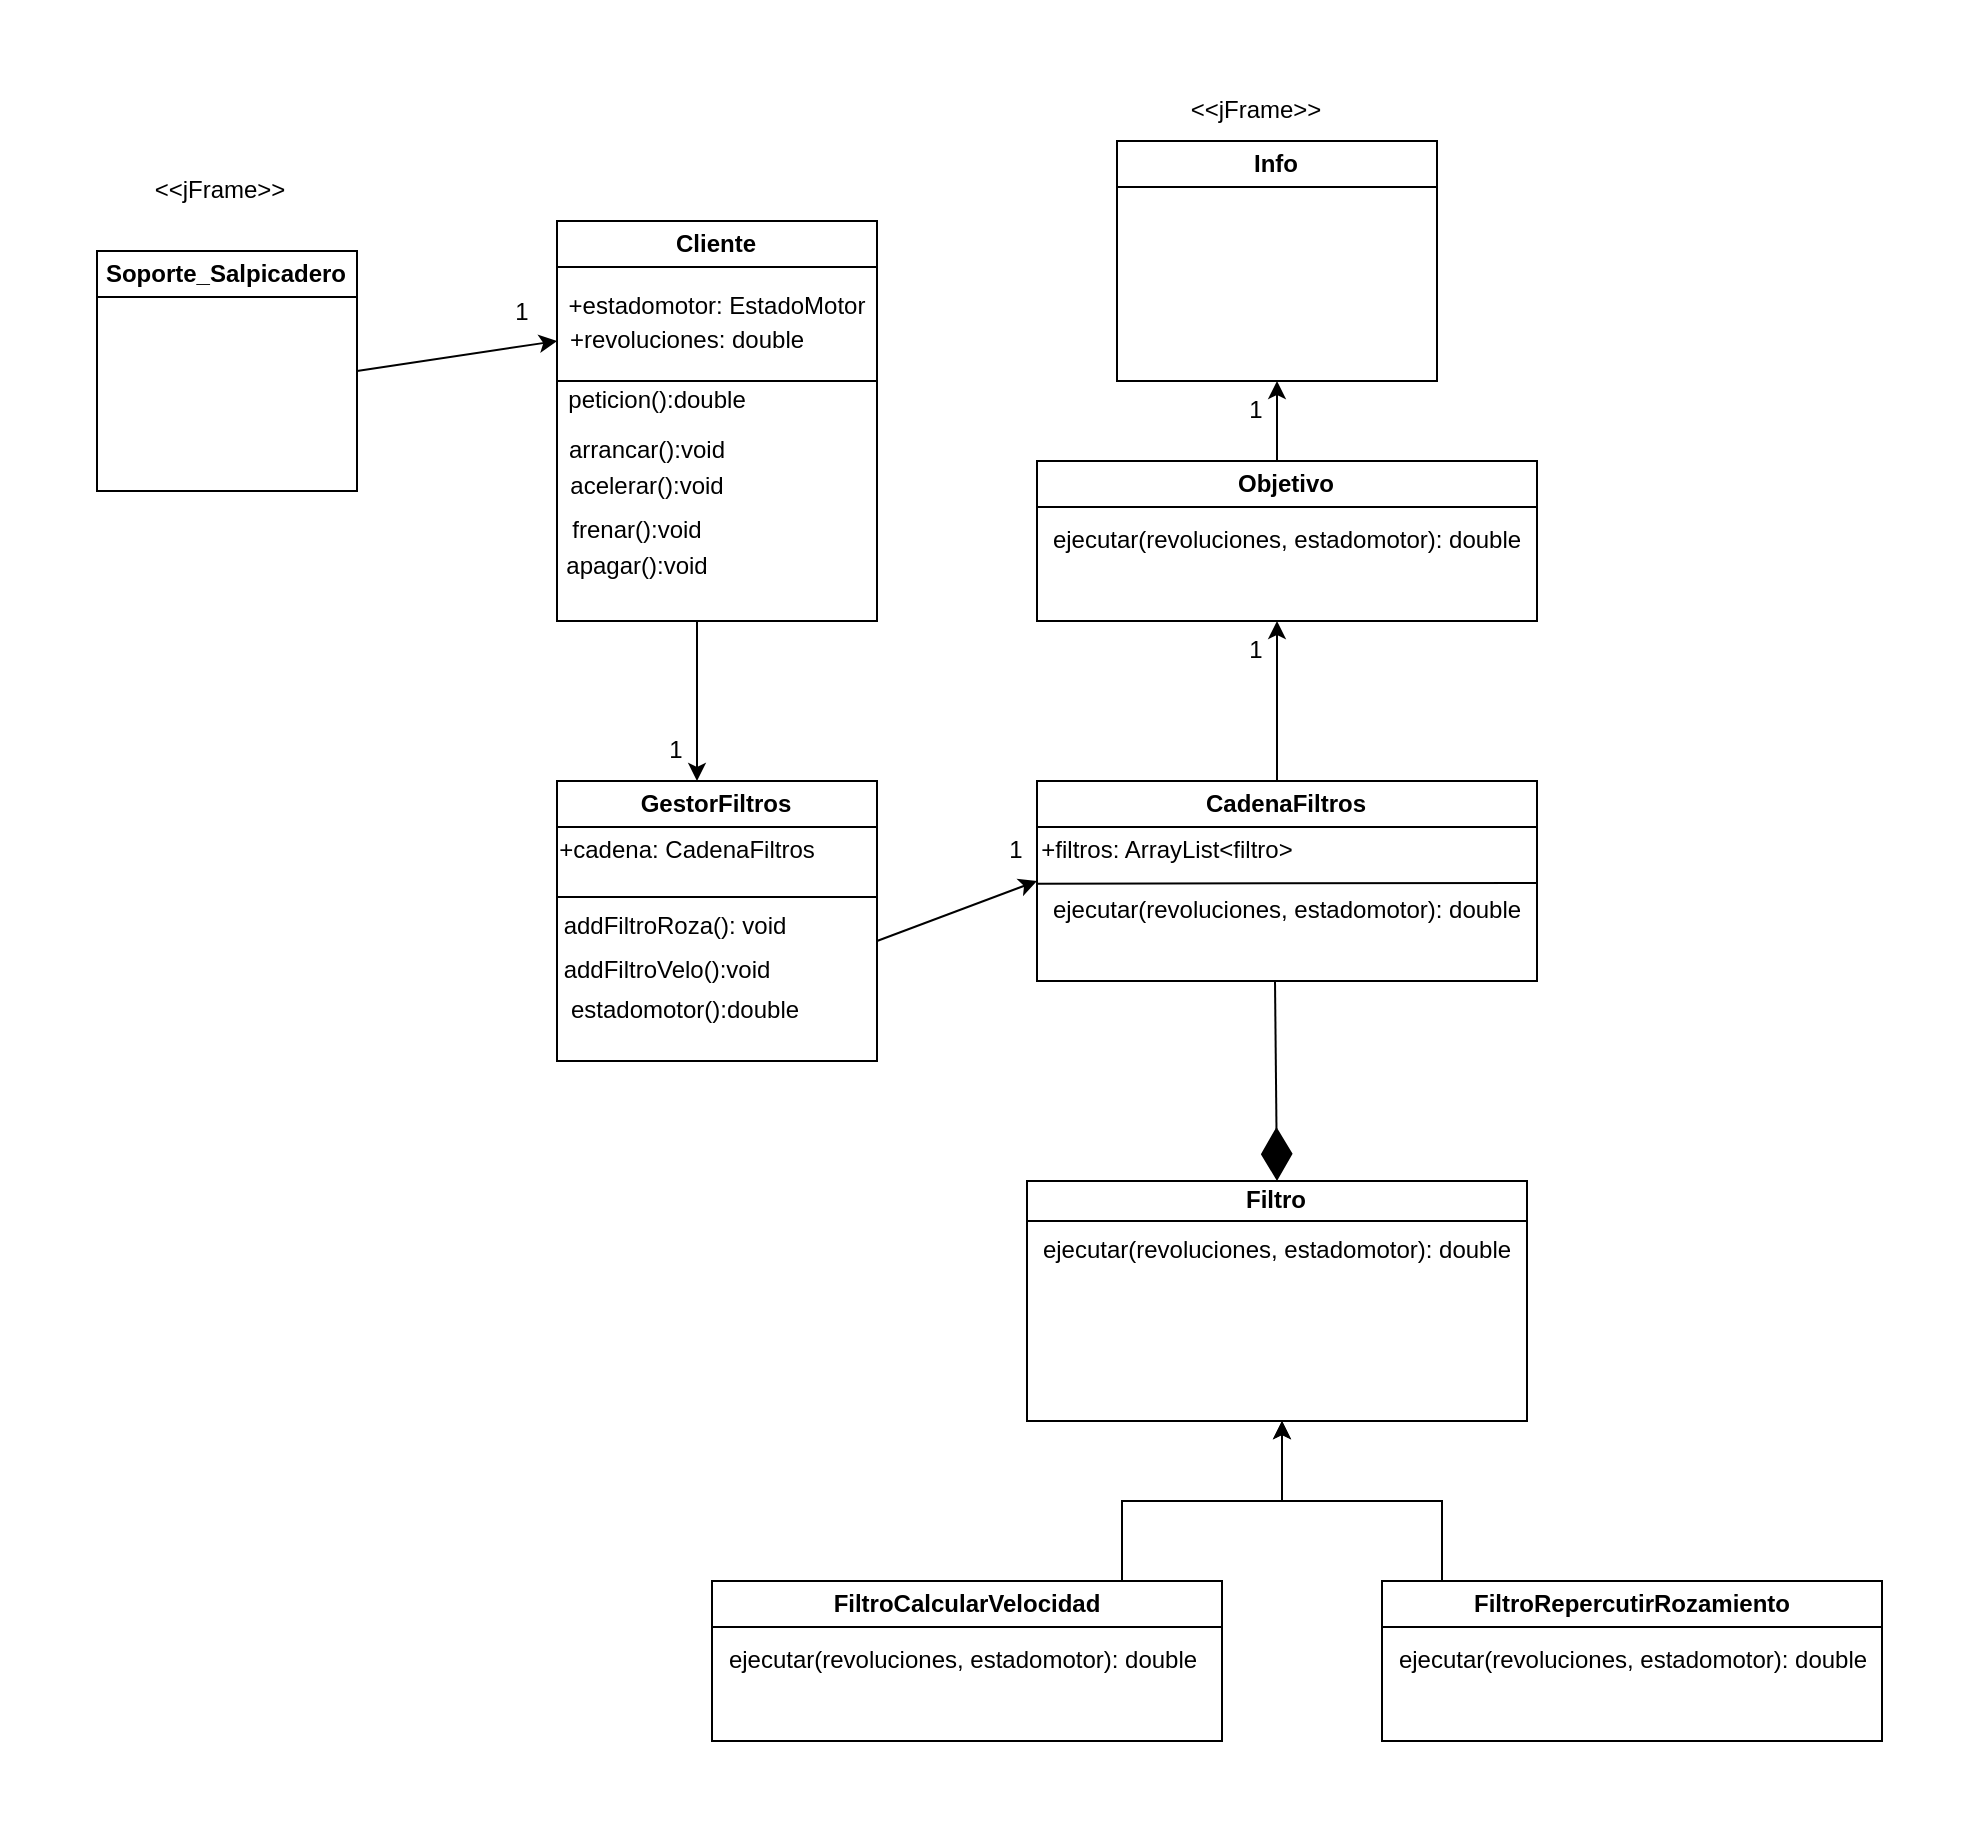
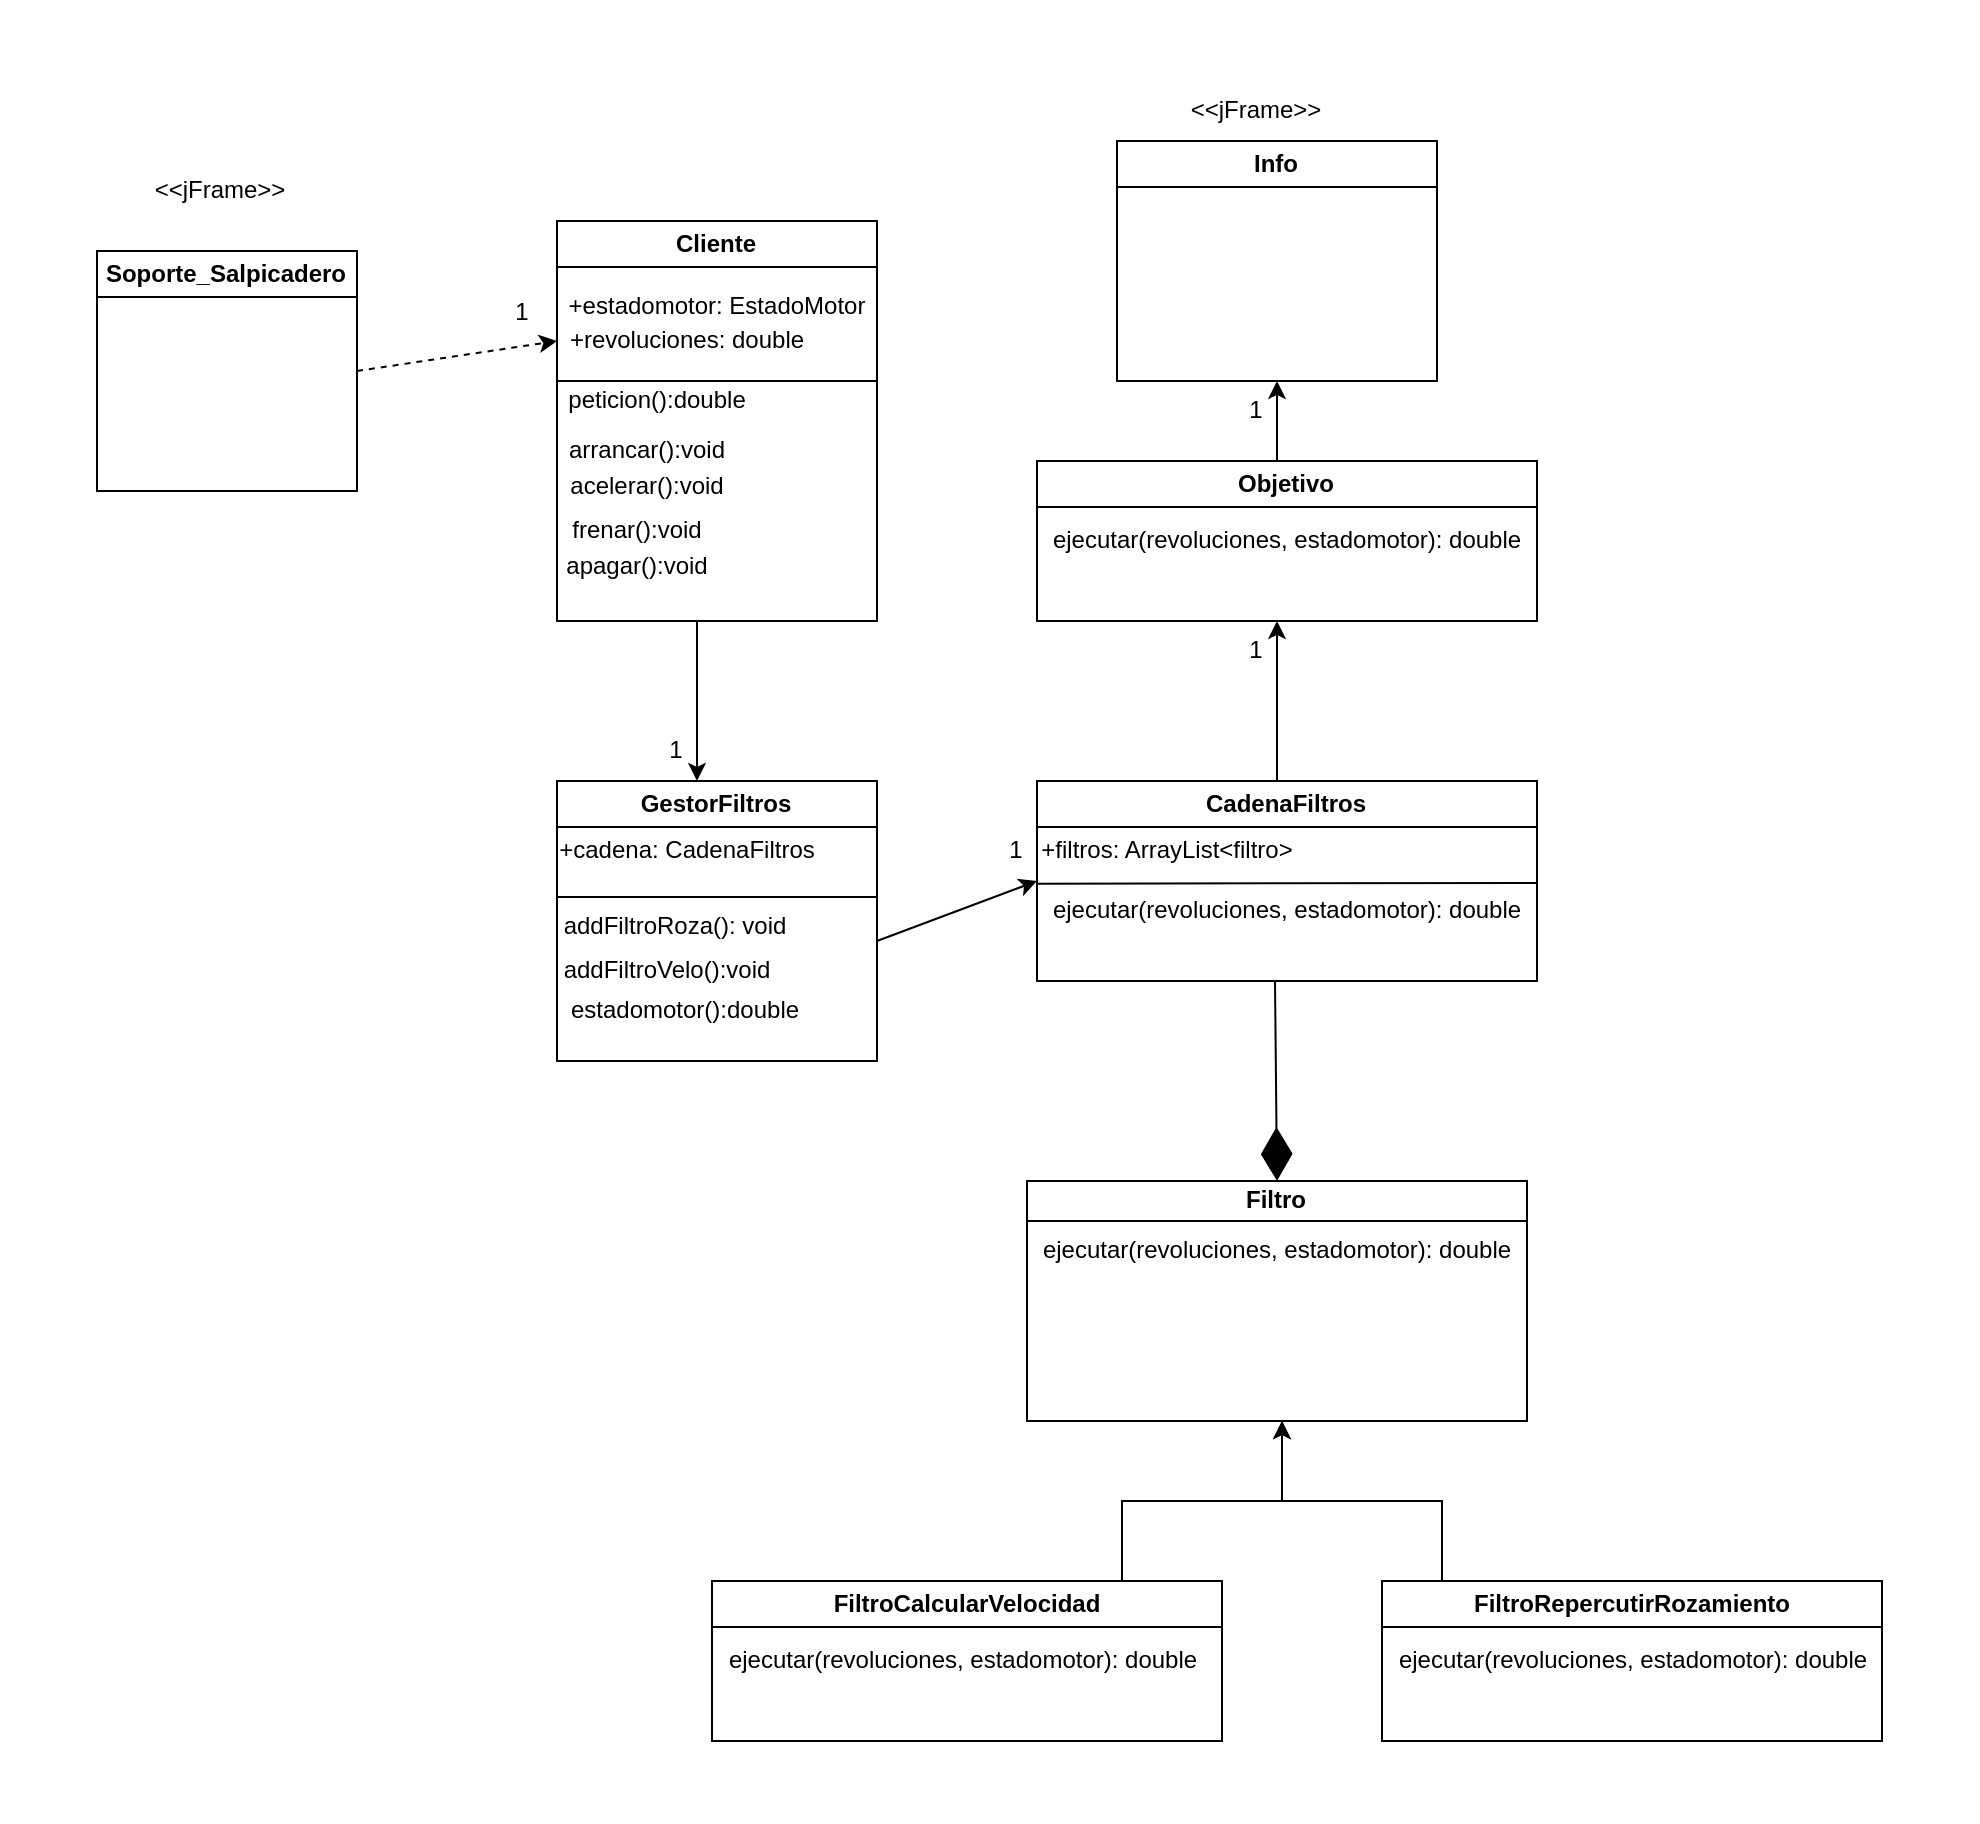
edge "Soporte_Salpicadero" -> "+revoluciones: double": style solid -> dashed
